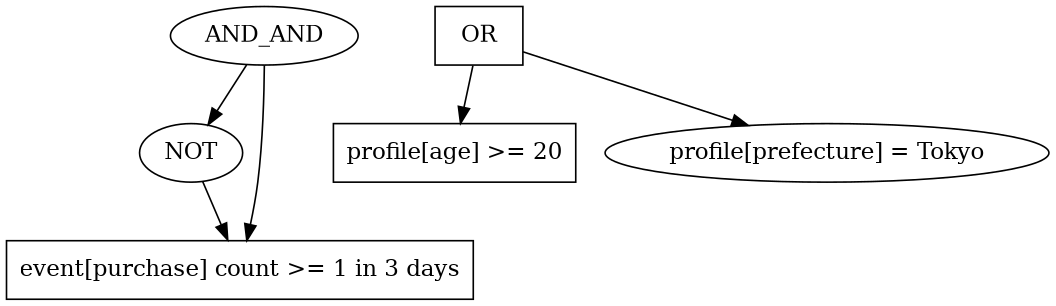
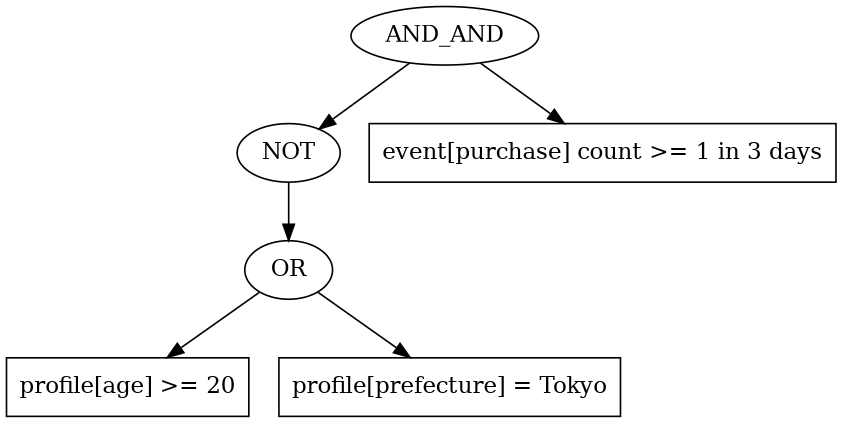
node "OR": shape box -> ellipse
node "profile[prefecture] = Tokyo": shape ellipse -> box
edge "NOT" -> "event[purchase] count >= 1 in 3 days": now "NOT" -> "OR"
